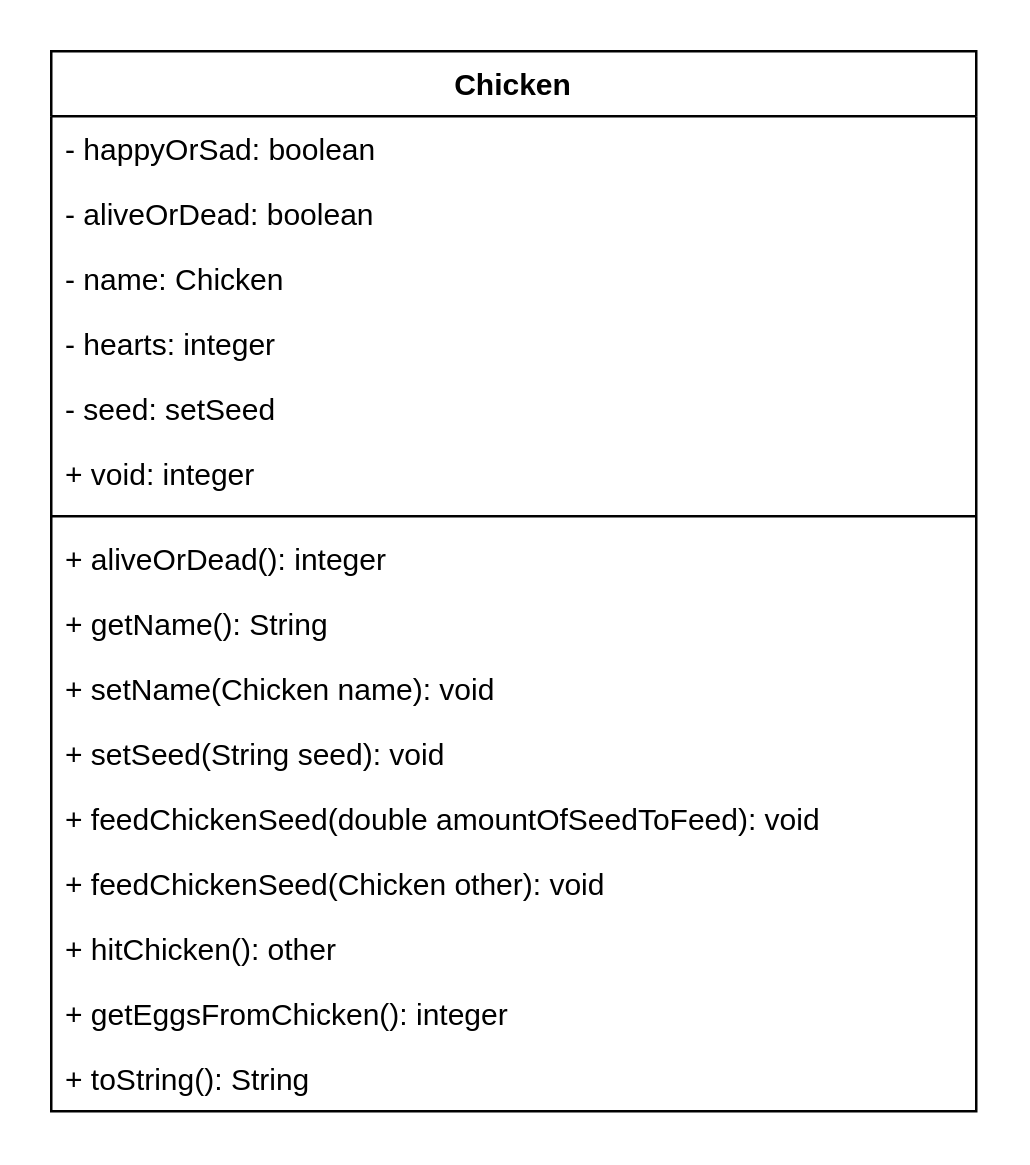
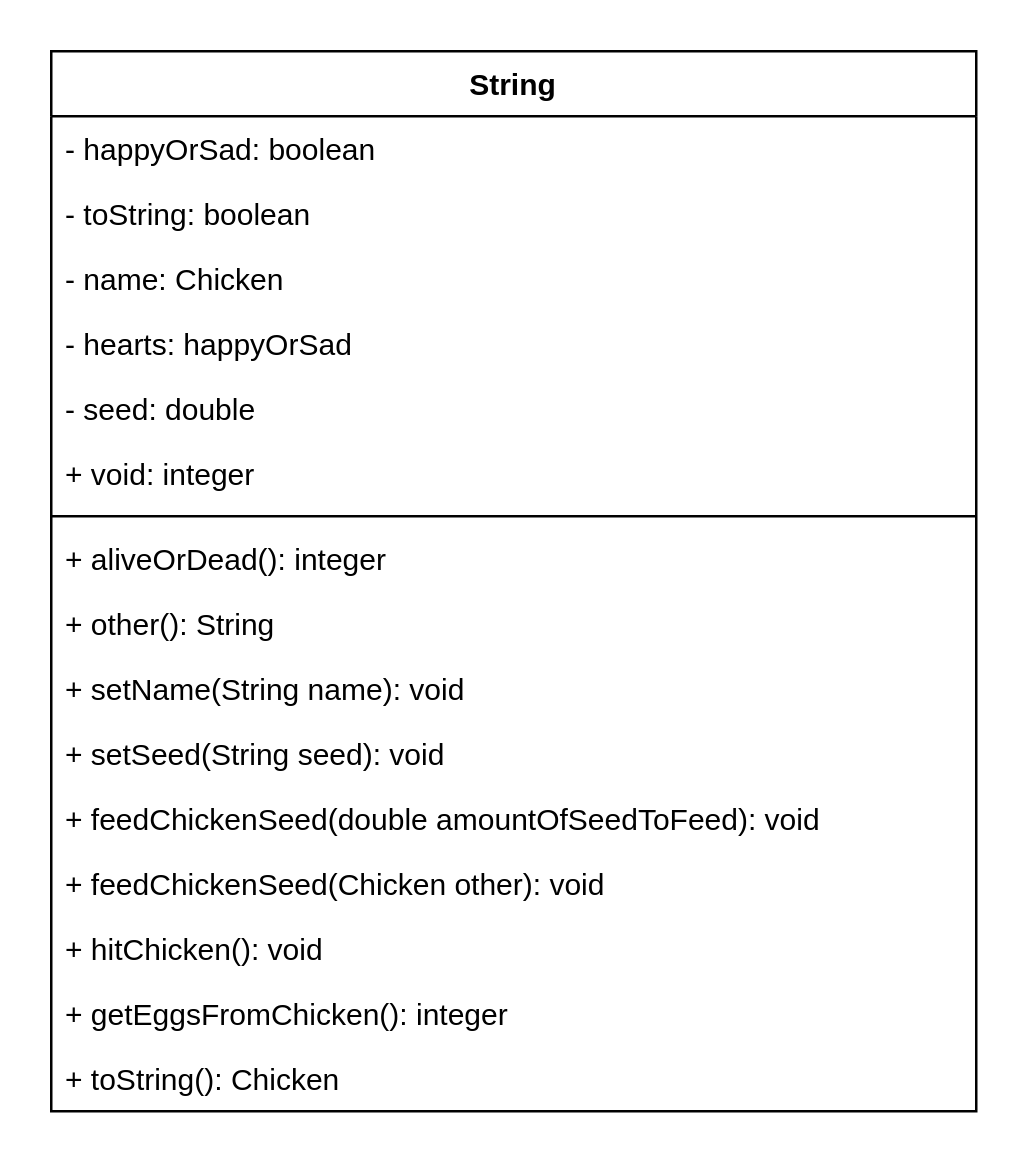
node "Chicken": label "Chicken" -> "String"
node "- aliveOrDead: boolean": label "- aliveOrDead: boolean" -> "- toString: boolean"
node "- hearts: integer": label "- hearts: integer" -> "- hearts: happyOrSad"
node "- seed: setSeed": label "- seed: setSeed" -> "- seed: double"
node "+ getName(): String": label "+ getName(): String" -> "+ other(): String"
node "+ setName(Chicken name): void": label "+ setName(Chicken name): void" -> "+ setName(String name): void"
node "+ hitChicken(): other": label "+ hitChicken(): other" -> "+ hitChicken(): void"
node "+ toString(): String": label "+ toString(): String" -> "+ toString(): Chicken"
